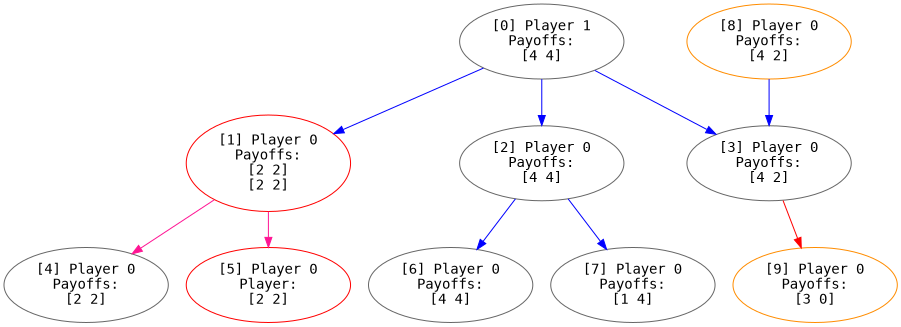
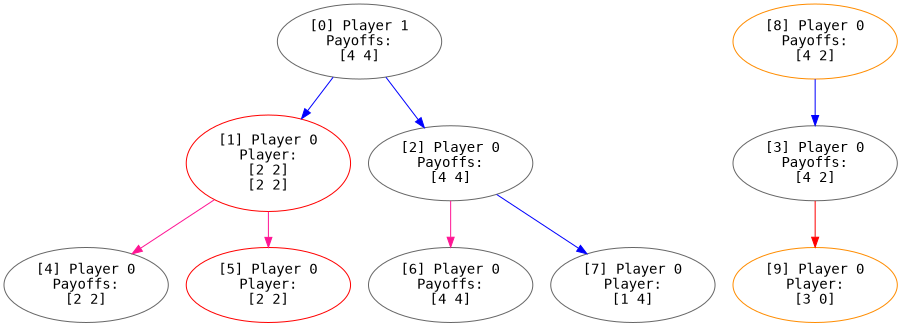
edge "[0] Player 1 Payoffs: [4 4]" -> "[3] Player 0 Payoffs: [4 2]": removed
node "[1] Player 0 Payoffs: [2 2] [2 2]": label "[1] Player 0 Payoffs: [2 2] [2 2]" -> "[1] Player 0 Player: [2 2] [2 2]"
edge "[2] Player 0 Payoffs: [4 4]" -> "[6] Player 0 Payoffs: [4 4]": color blue -> deeppink
node "[7] Player 0 Payoffs: [1 4]": label "[7] Player 0 Payoffs: [1 4]" -> "[7] Player 0 Player: [1 4]"
node "[9] Player 0 Payoffs: [3 0]": label "[9] Player 0 Payoffs: [3 0]" -> "[9] Player 0 Player: [3 0]"
